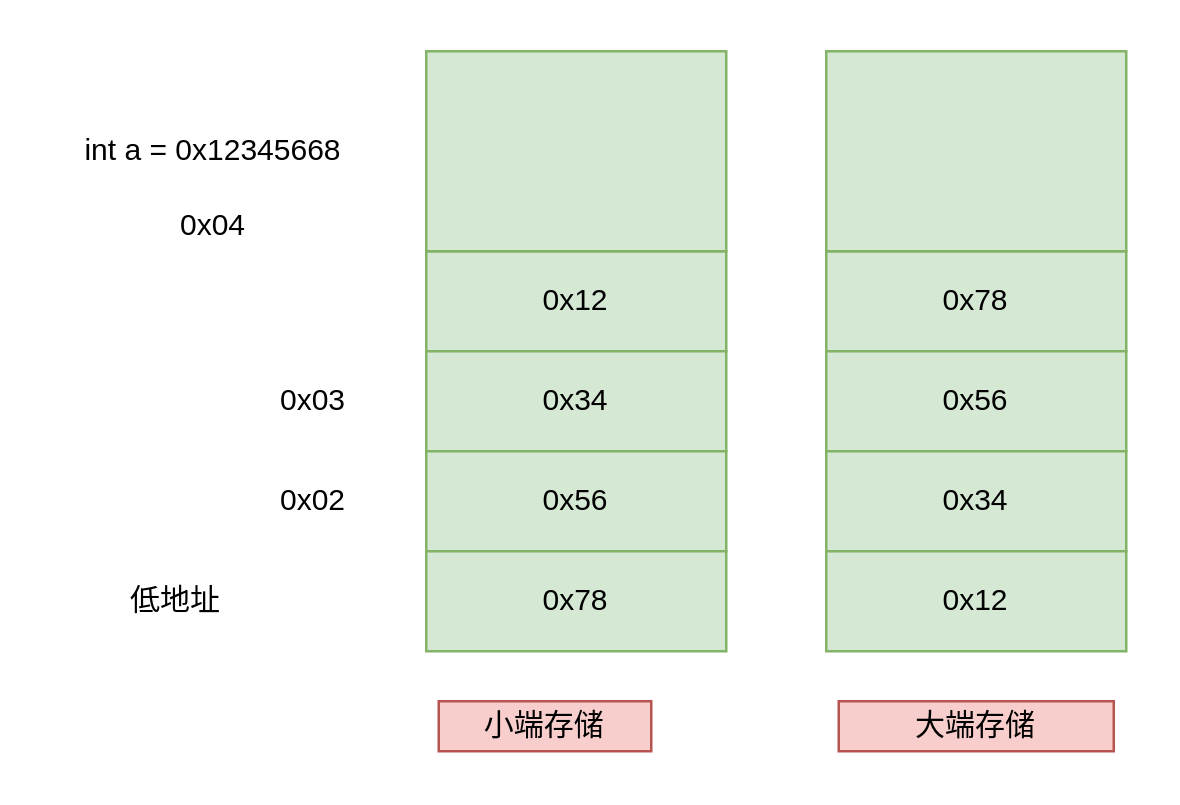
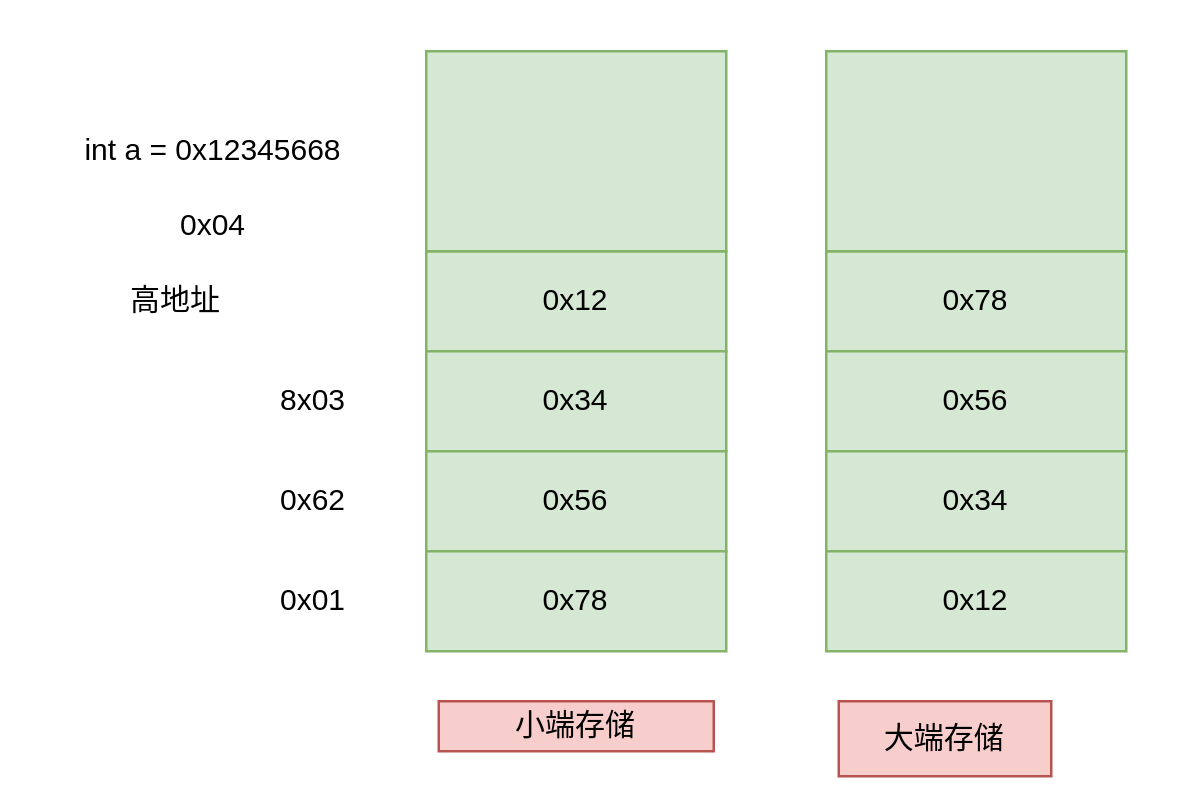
node "高地址": added
node "0x03": label "0x03" -> "8x03"
node "0x02": label "0x02" -> "0x62"
node "低地址": removed
node "0x01": added
node "小端存储": size 213x50 -> 275x50
node "大端存储": size 275x50 -> 213x75
